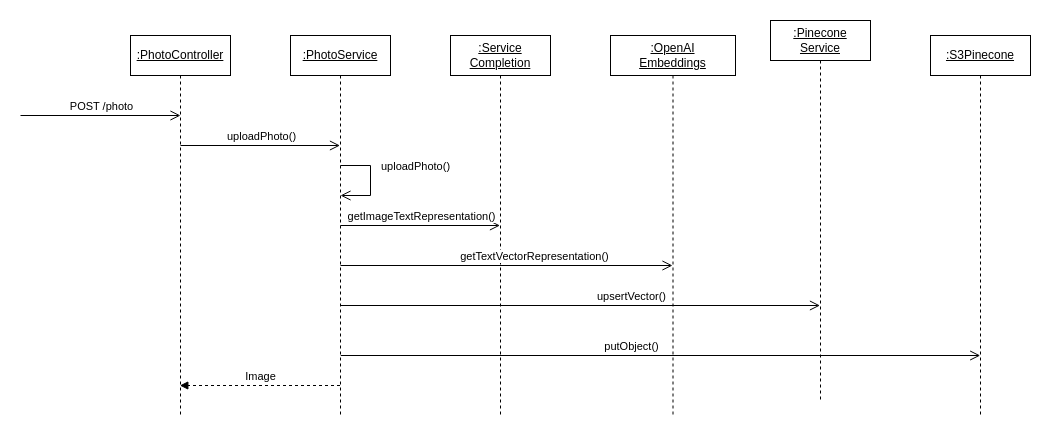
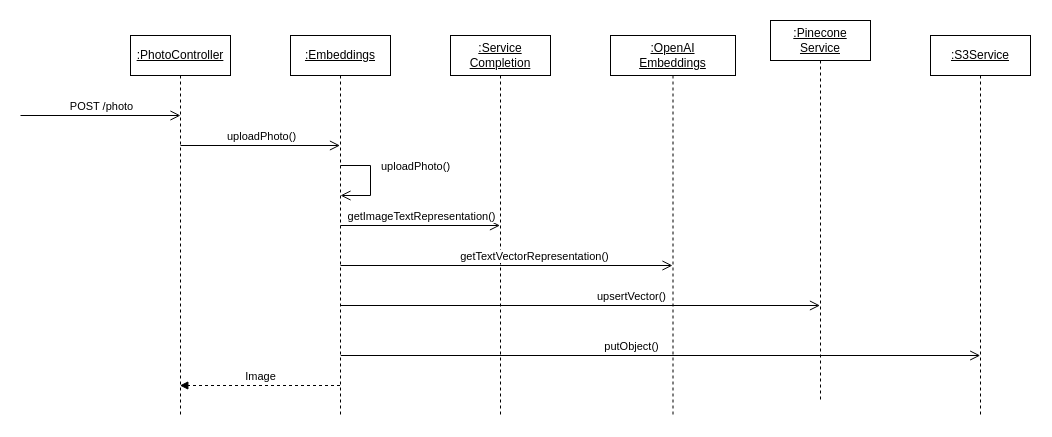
node ":PhotoService": label ":PhotoService" -> ":Embeddings"
node ":S3Pinecone": label ":S3Pinecone" -> ":S3Service"
